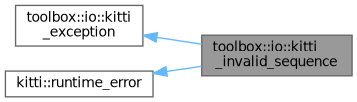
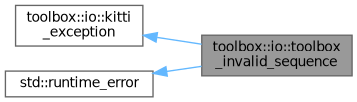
node "toolbox::io::kitti _invalid_sequence": label "toolbox::io::kitti _invalid_sequence" -> "toolbox::io::toolbox _invalid_sequence"
node "kitti::runtime_error": label "kitti::runtime_error" -> "std::runtime_error"
